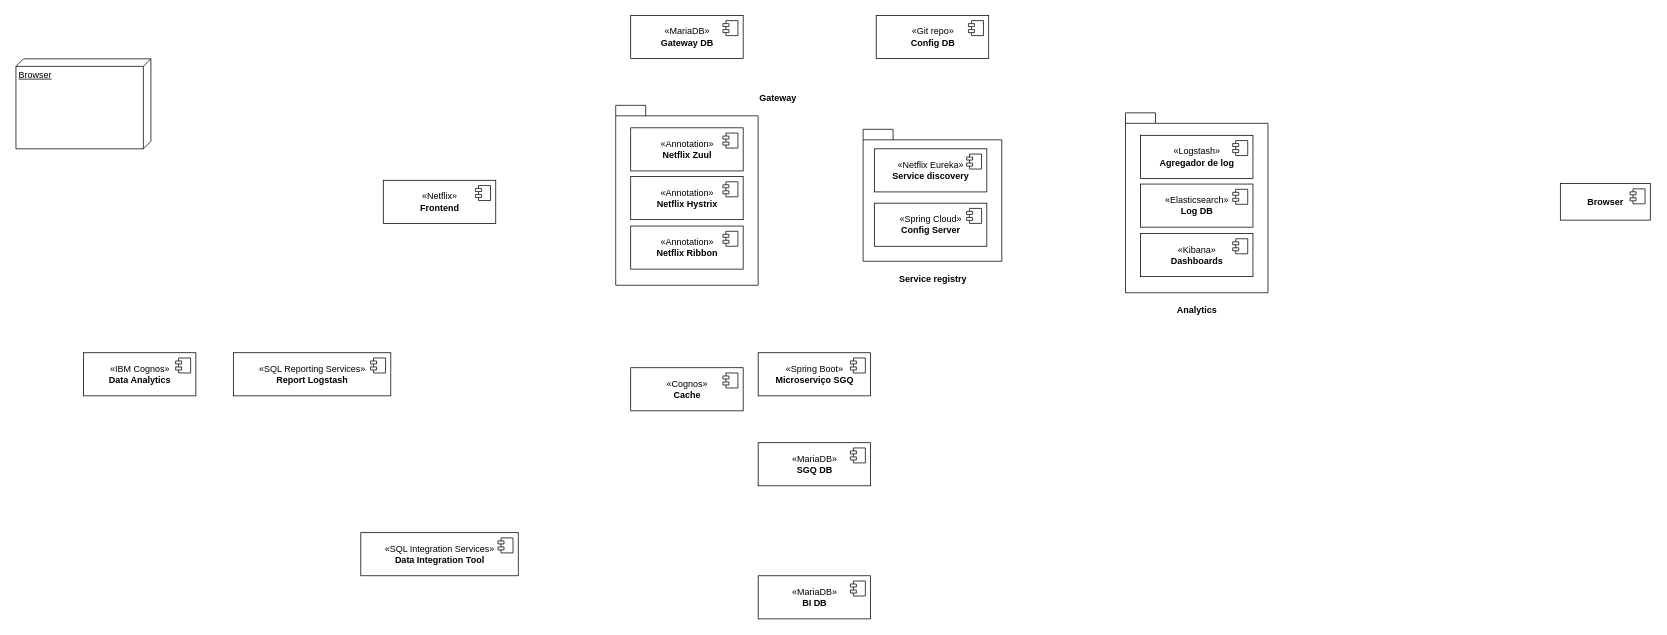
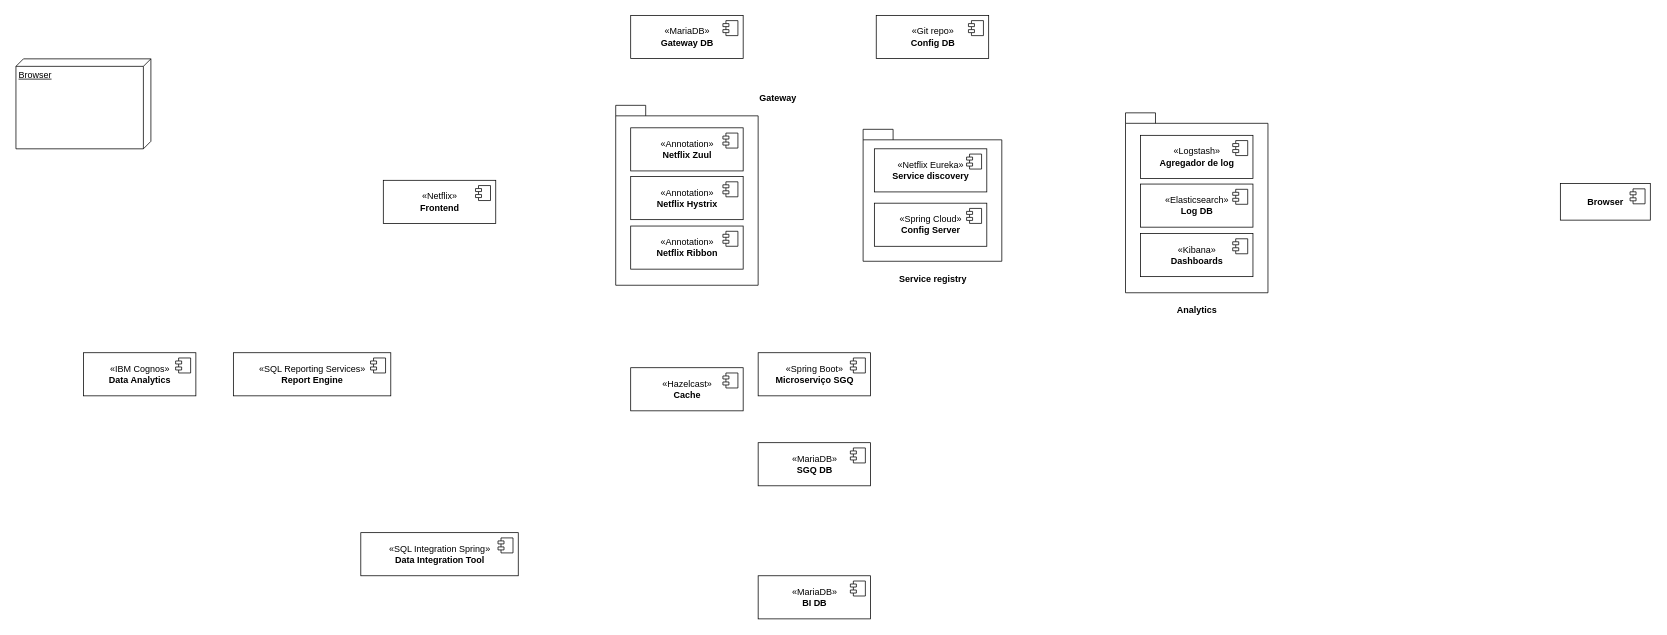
node "«SQL Reporting Services» Report Logstash": label "«SQL Reporting Services» Report Logstash" -> "«SQL Reporting Services» Report Engine"
node "«Cognos» Cache": label "«Cognos» Cache" -> "«Hazelcast» Cache"
node "«SQL Integration Services» Data Integration Tool": label "«SQL Integration Services» Data Integration Tool" -> "«SQL Integration Spring» Data Integration Tool"
